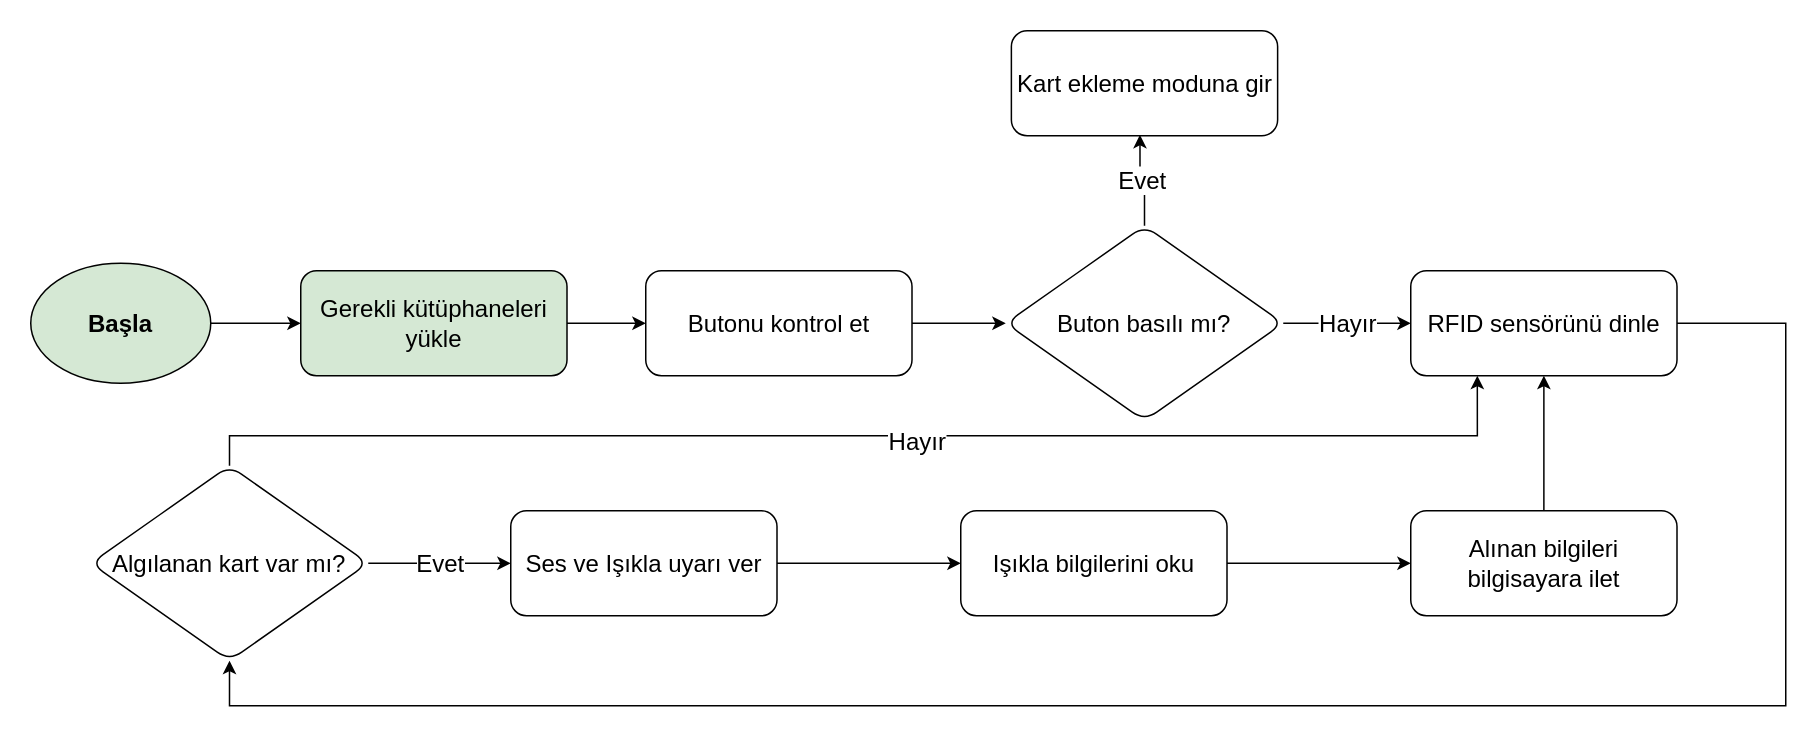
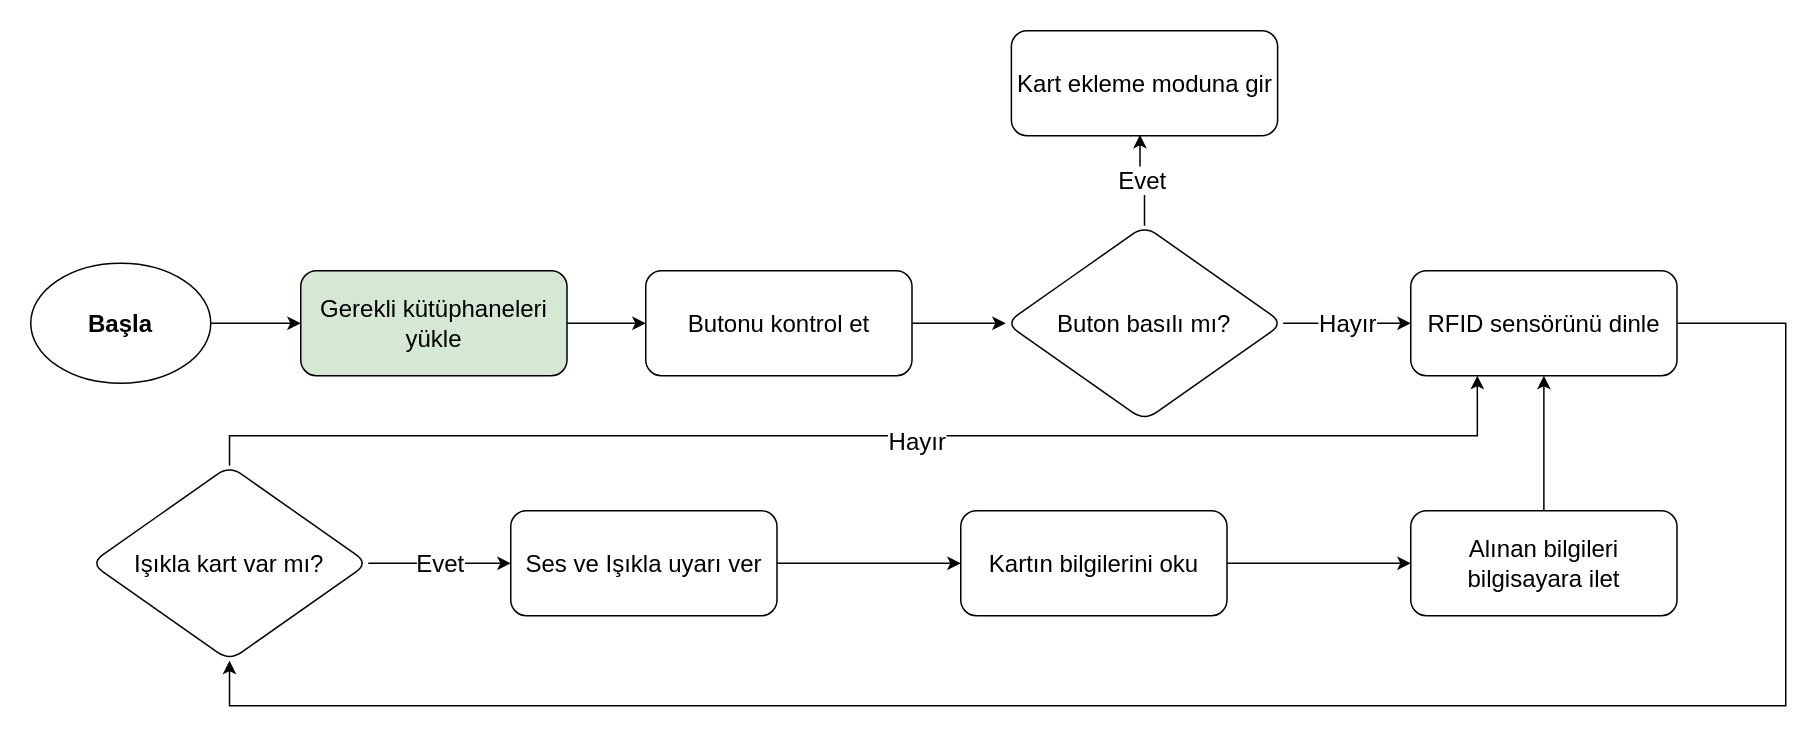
node "Başla": fillcolor #d5e8d4 -> #ffffff
node "Algılanan kart var mı?": label "Algılanan kart var mı?" -> "Işıkla kart var mı?"
node "Işıkla bilgilerini oku": label "Işıkla bilgilerini oku" -> "Kartın bilgilerini oku"
